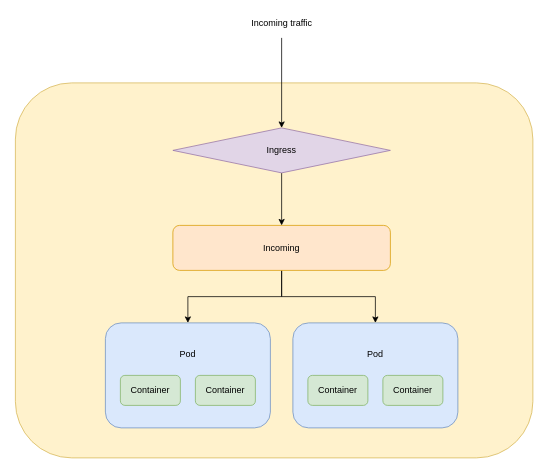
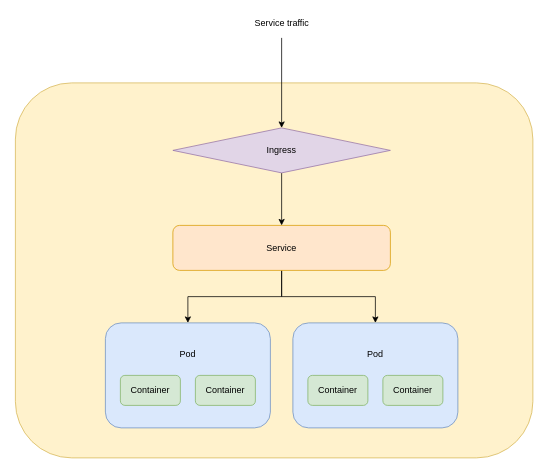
node "Incoming traffic": label "Incoming traffic" -> "Service traffic"
node "Incoming": label "Incoming" -> "Service"
